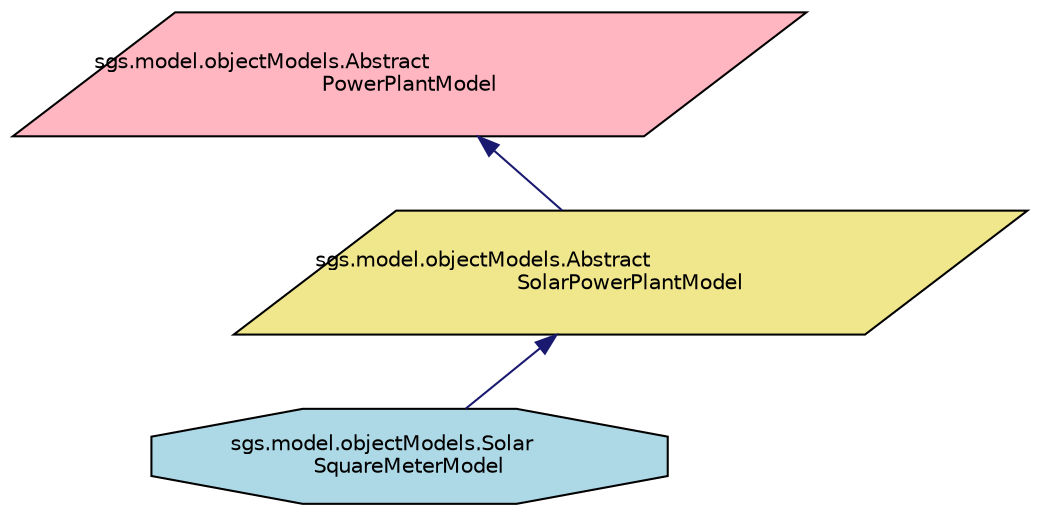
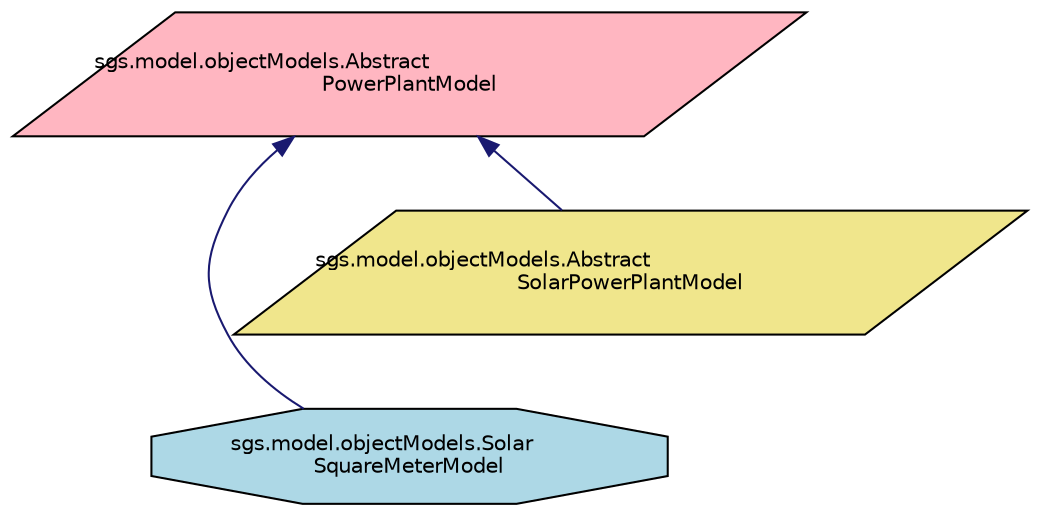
edge "sgs.model.objectModels.Solar SquareMeterModel" -> "sgs.model.objectModels.Abstract SolarPowerPlantModel": now "sgs.model.objectModels.Solar SquareMeterModel" -> "sgs.model.objectModels.Abstract PowerPlantModel"
